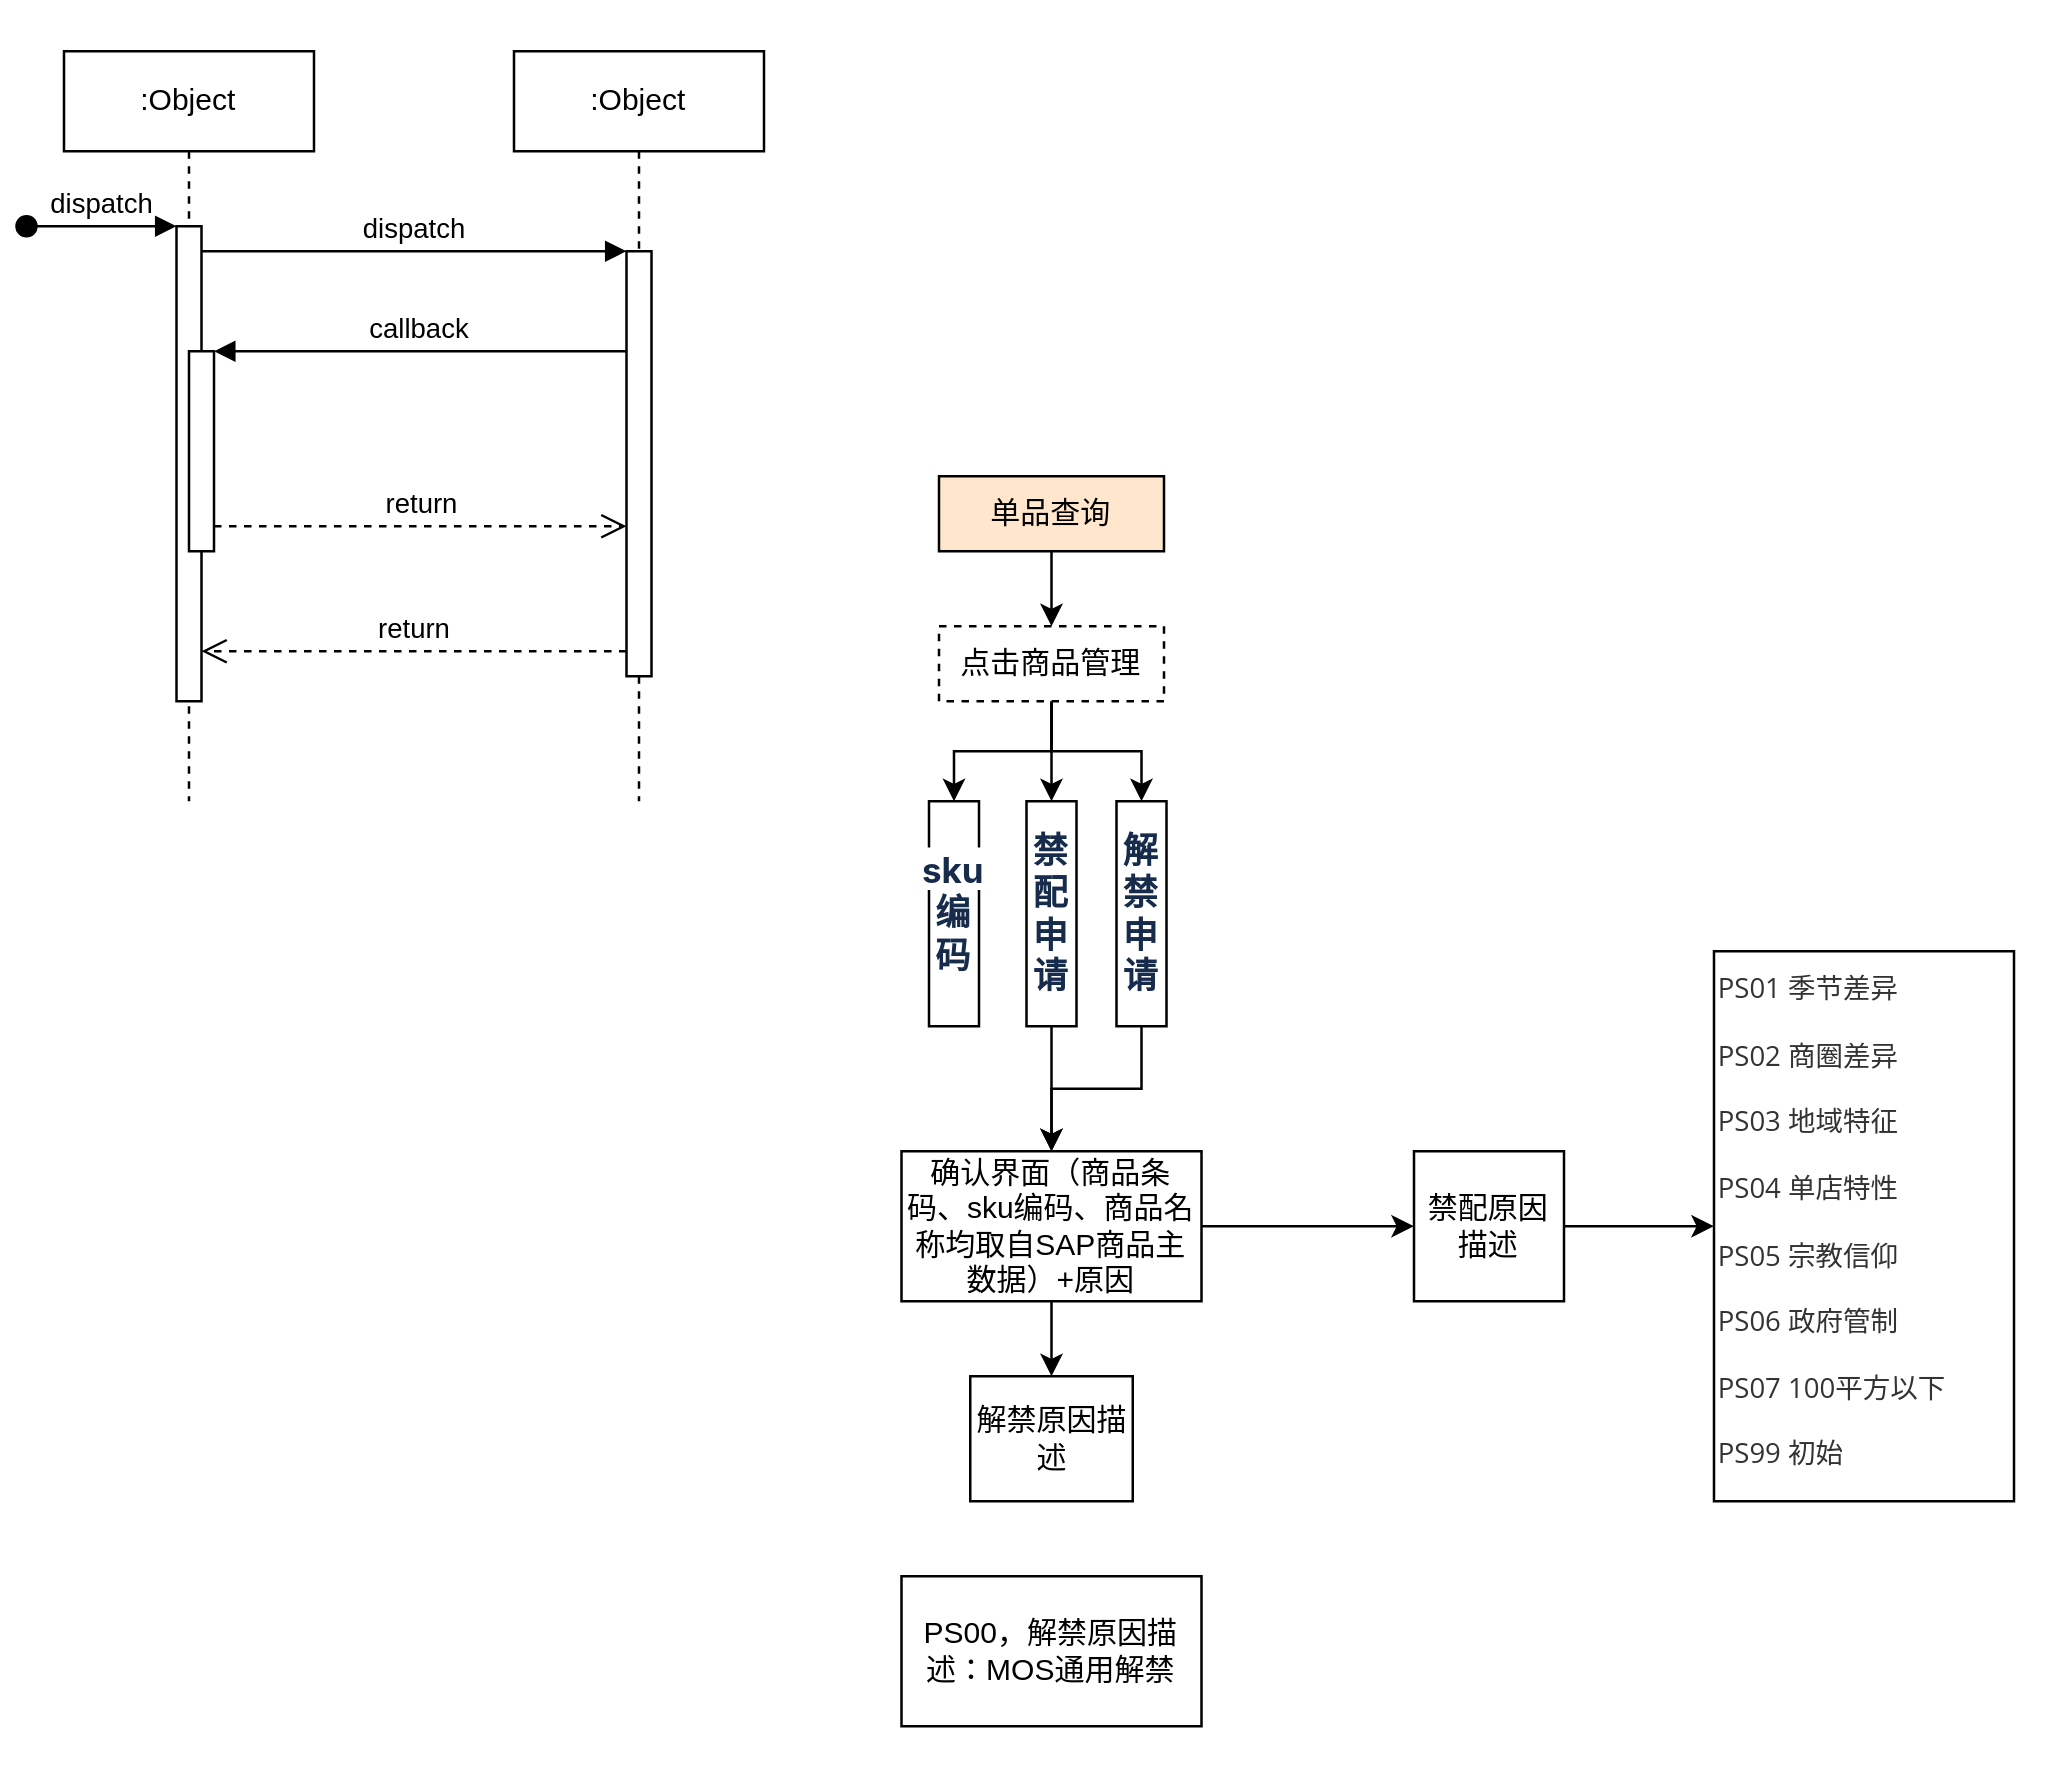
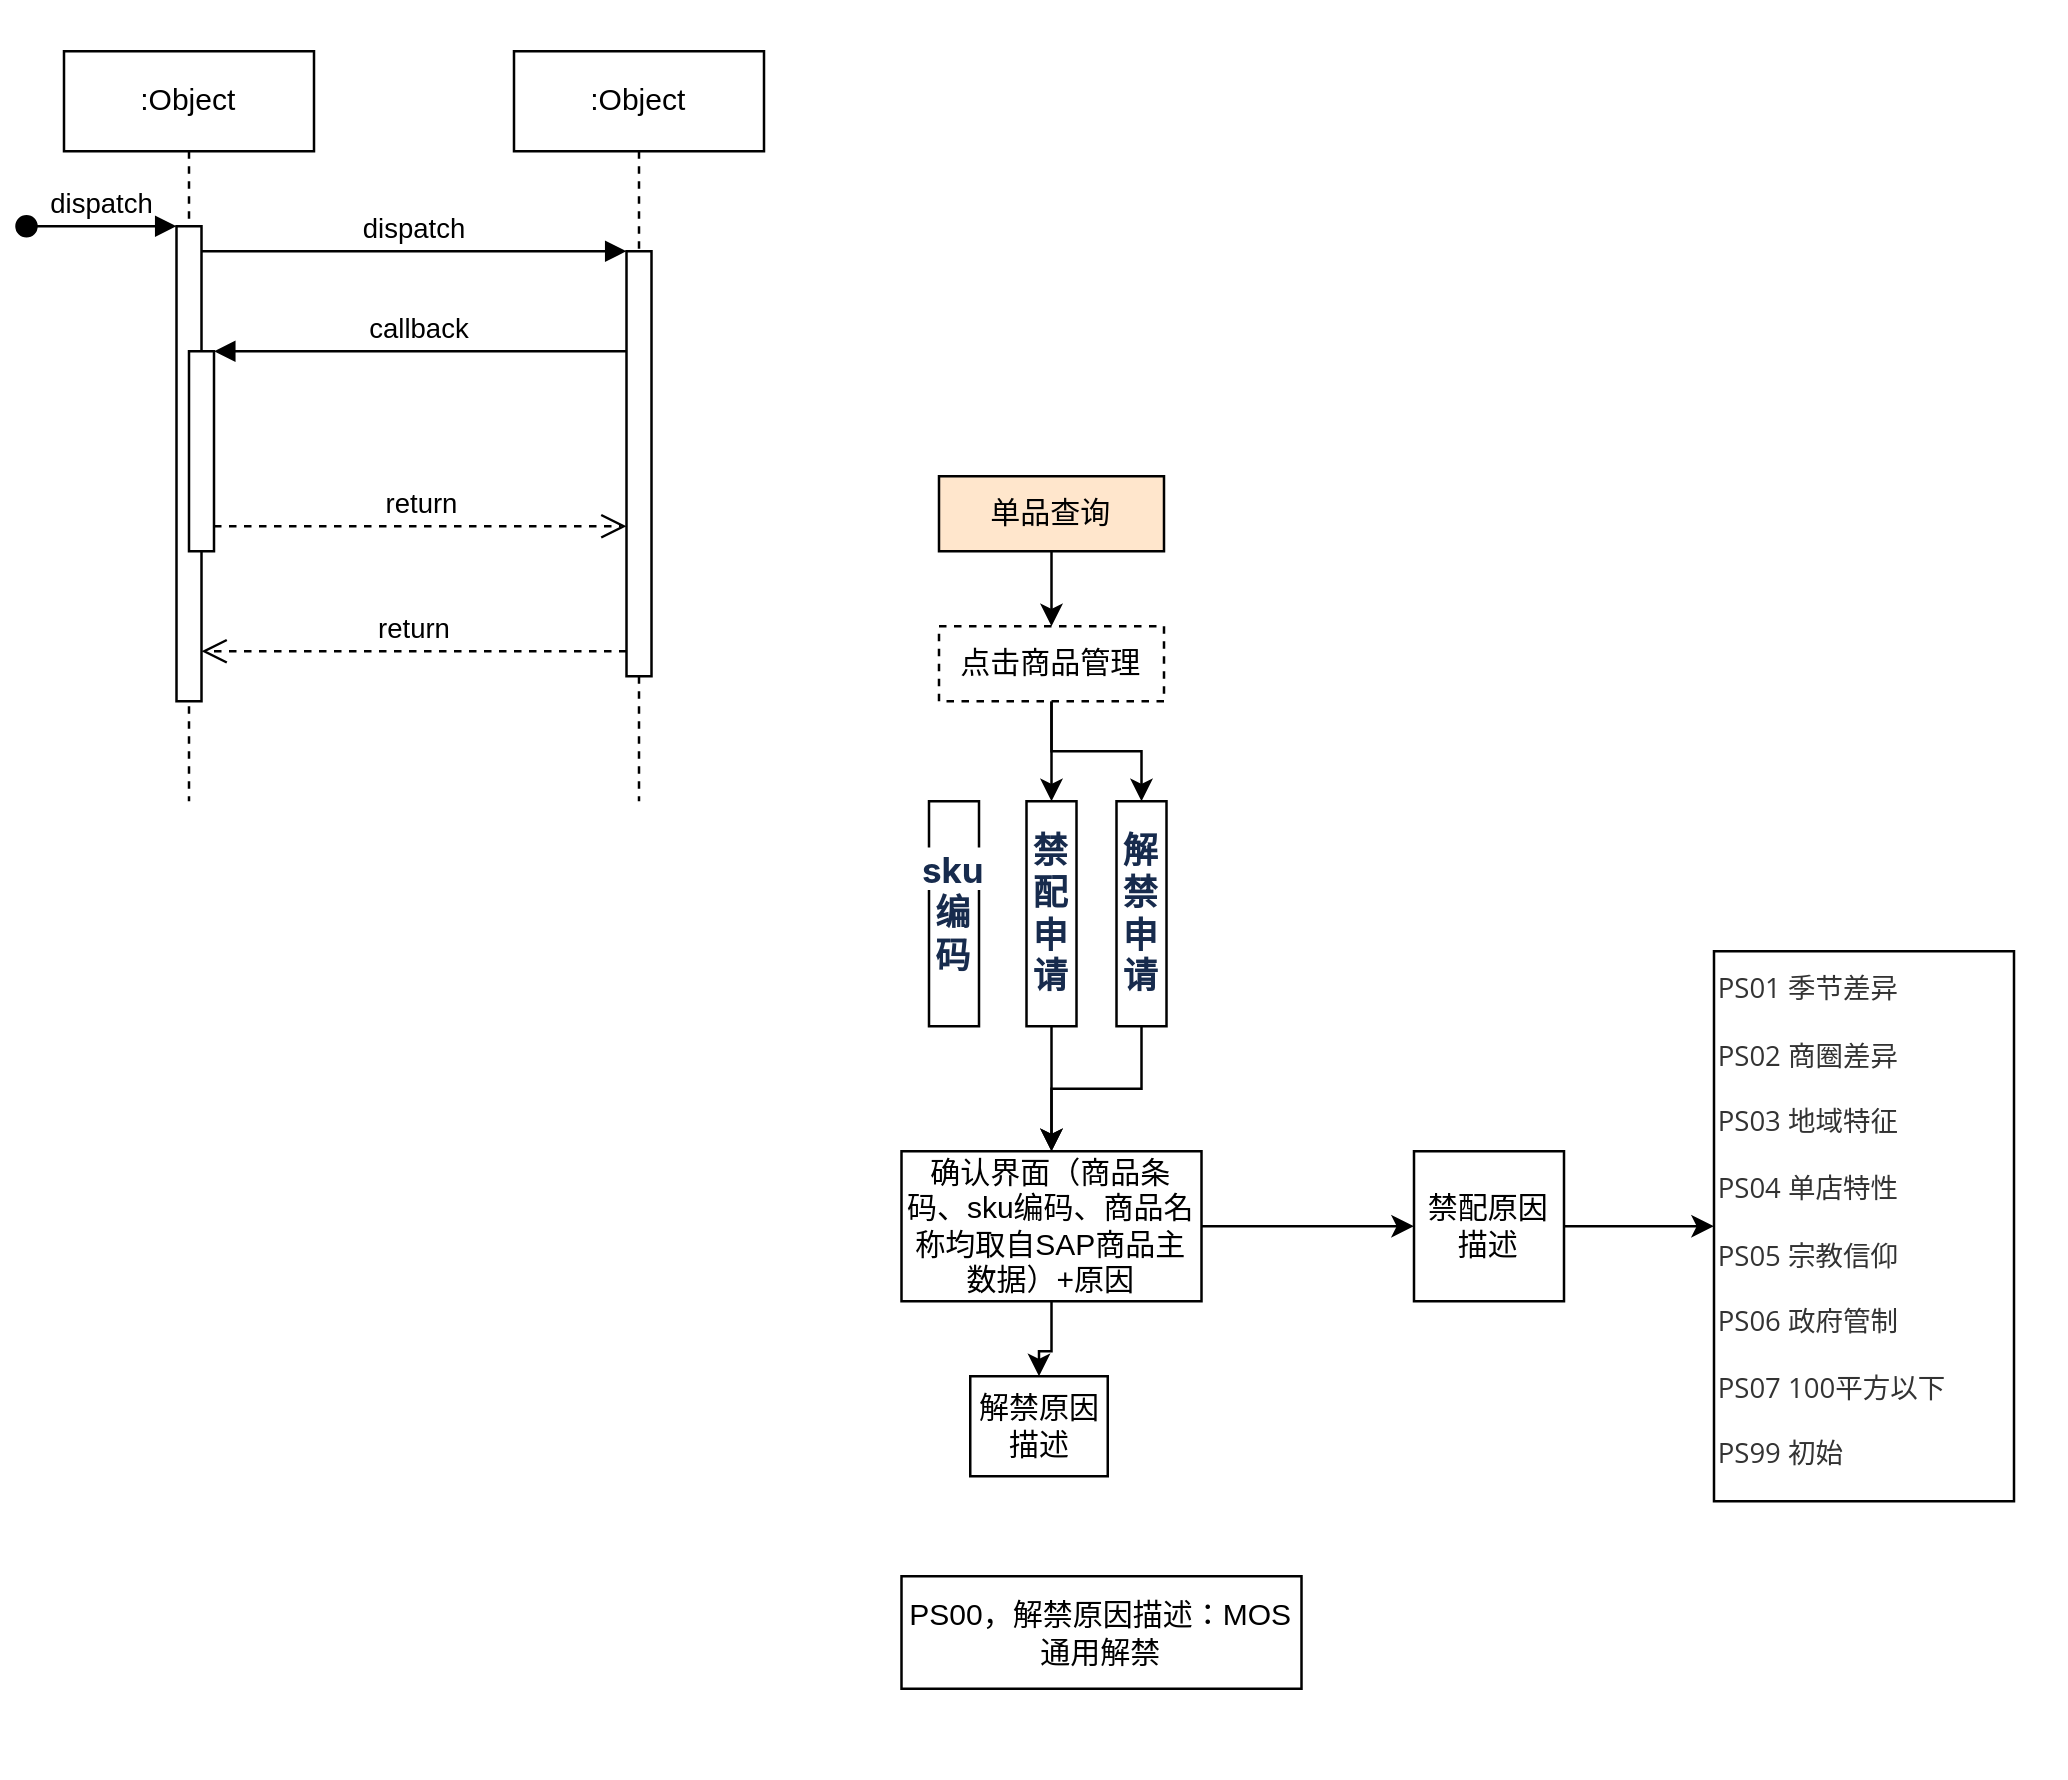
edge "点击商品管理" -> "sku编码": removed
node "解禁原因描述": size 163x125 -> 138x100
node "PS00，解禁原因描述：MOS通用解禁": size 300x150 -> 400x113
